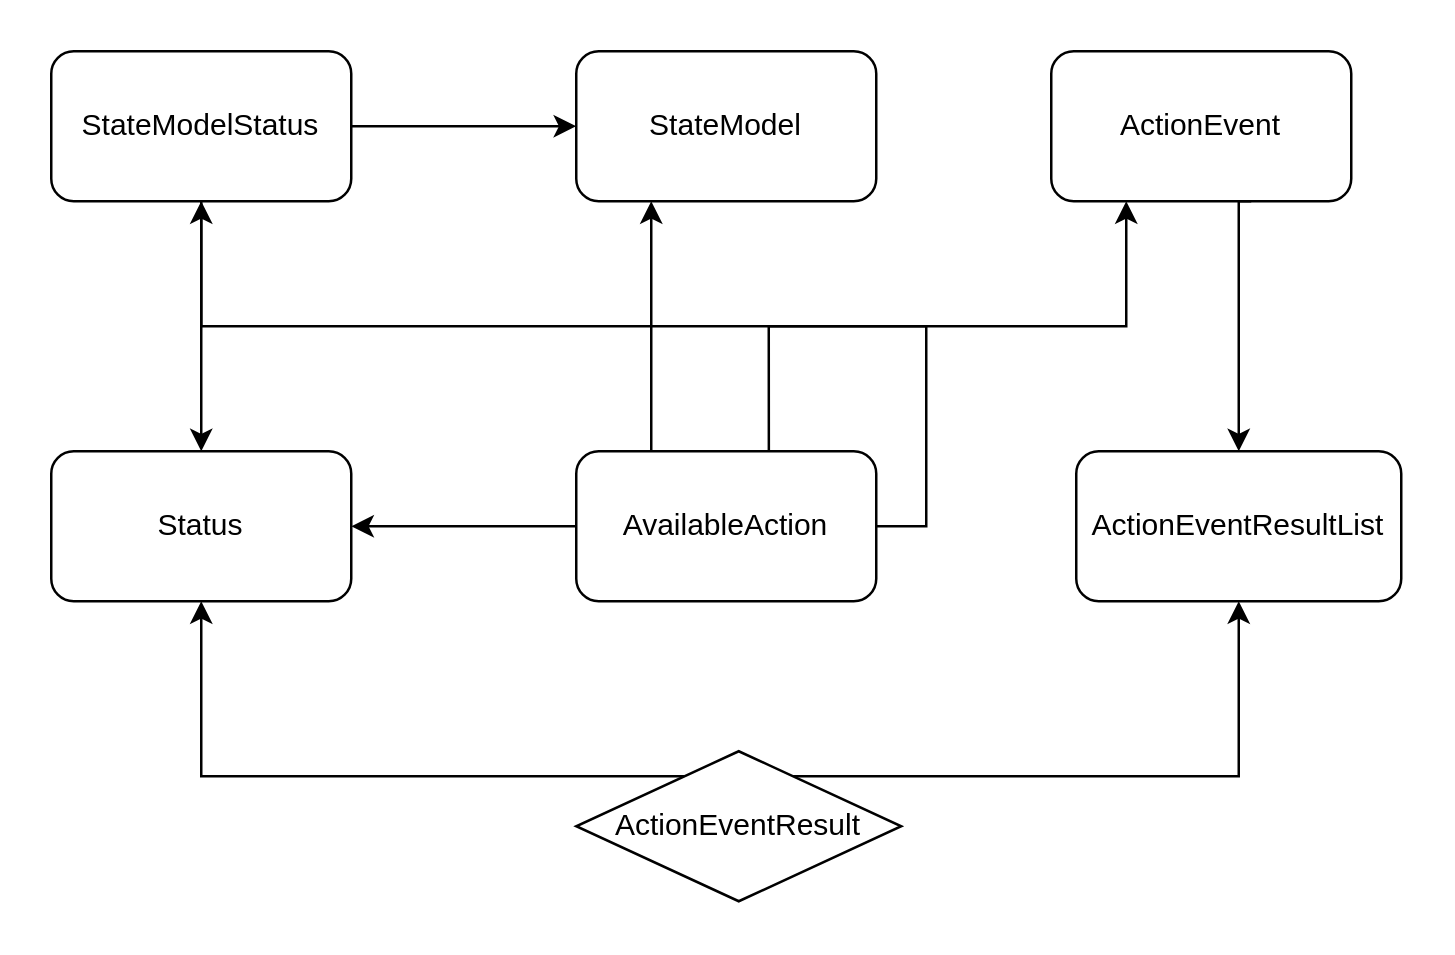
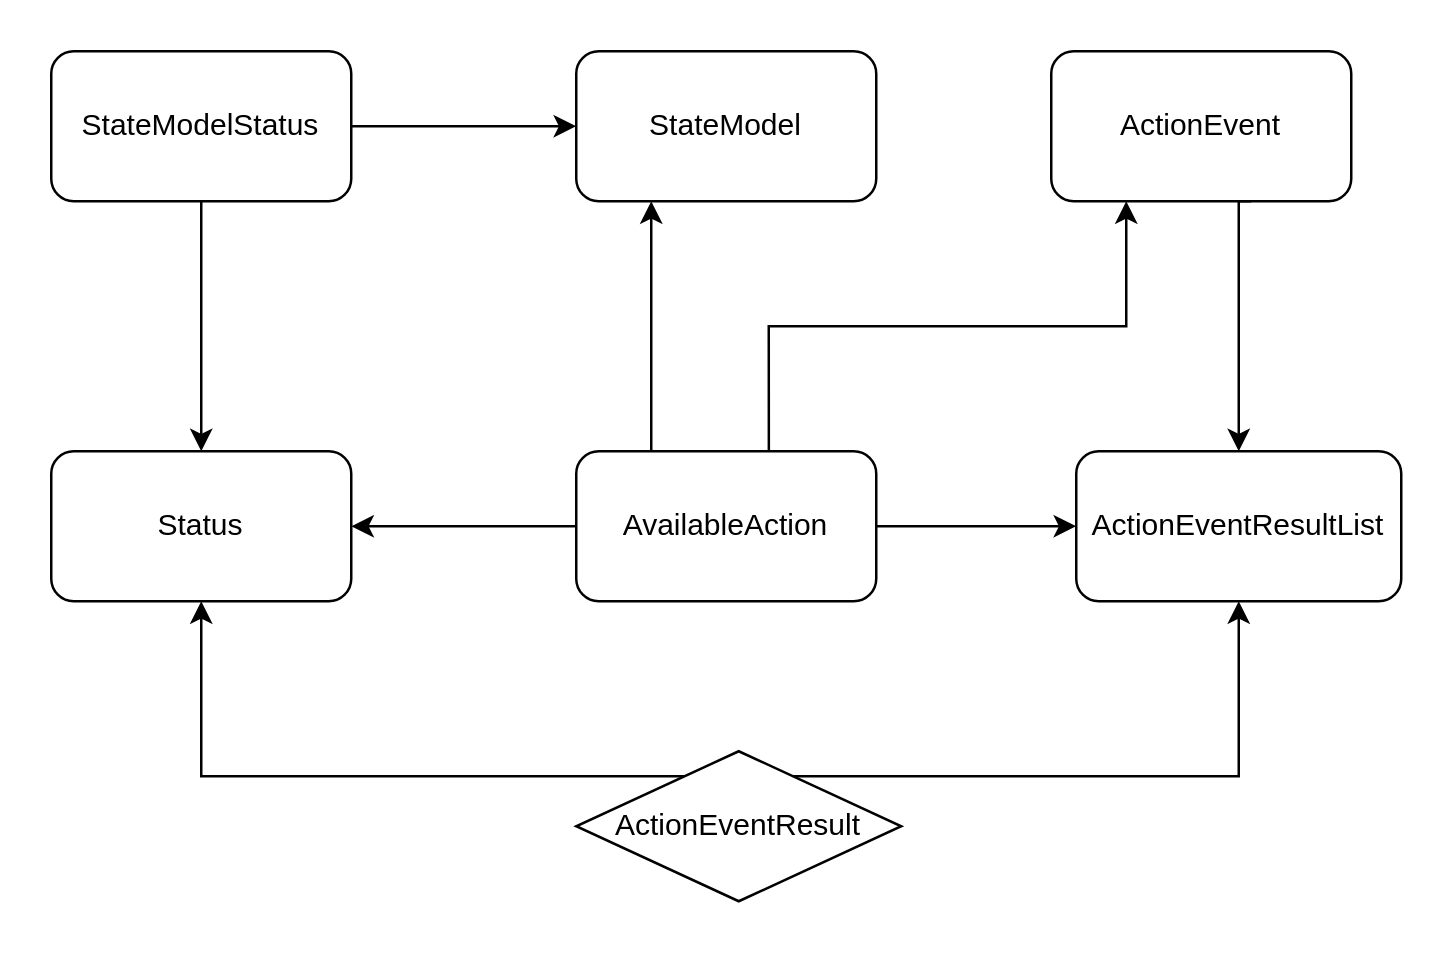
edge "AvailableAction" -> "StateModelStatus": now "AvailableAction" -> "ActionEventResultList"
